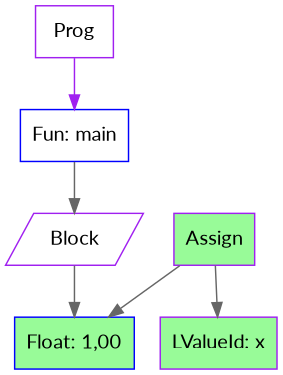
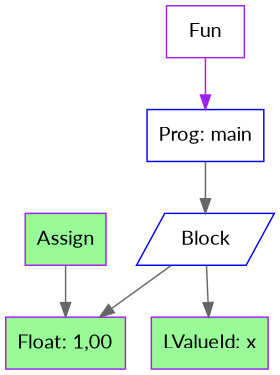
node "Prog": label "Prog" -> "Fun"
node "Fun: main": label "Fun: main" -> "Prog: main"
node "Block": color purple -> blue
edge "Assign" -> "LValueId: x": now "Block" -> "LValueId: x"
node "Float: 1,00": color blue -> purple
